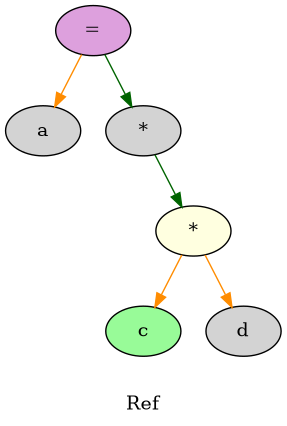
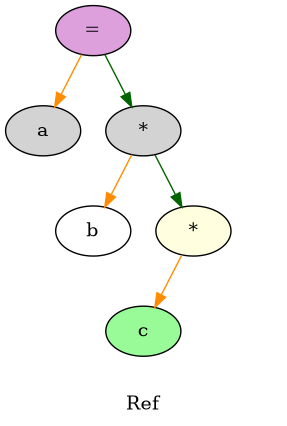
node "b": added
node "d": removed
